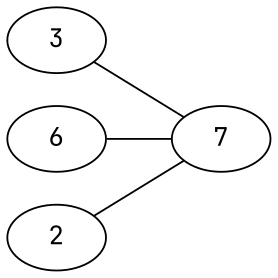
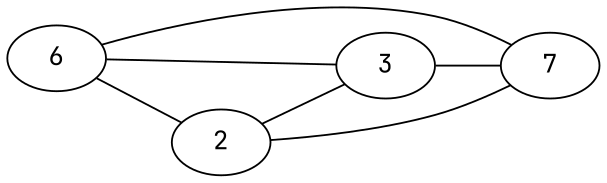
edge "6" -- "3": added
edge "6" -- "2": added
edge "3" -- "2": added
